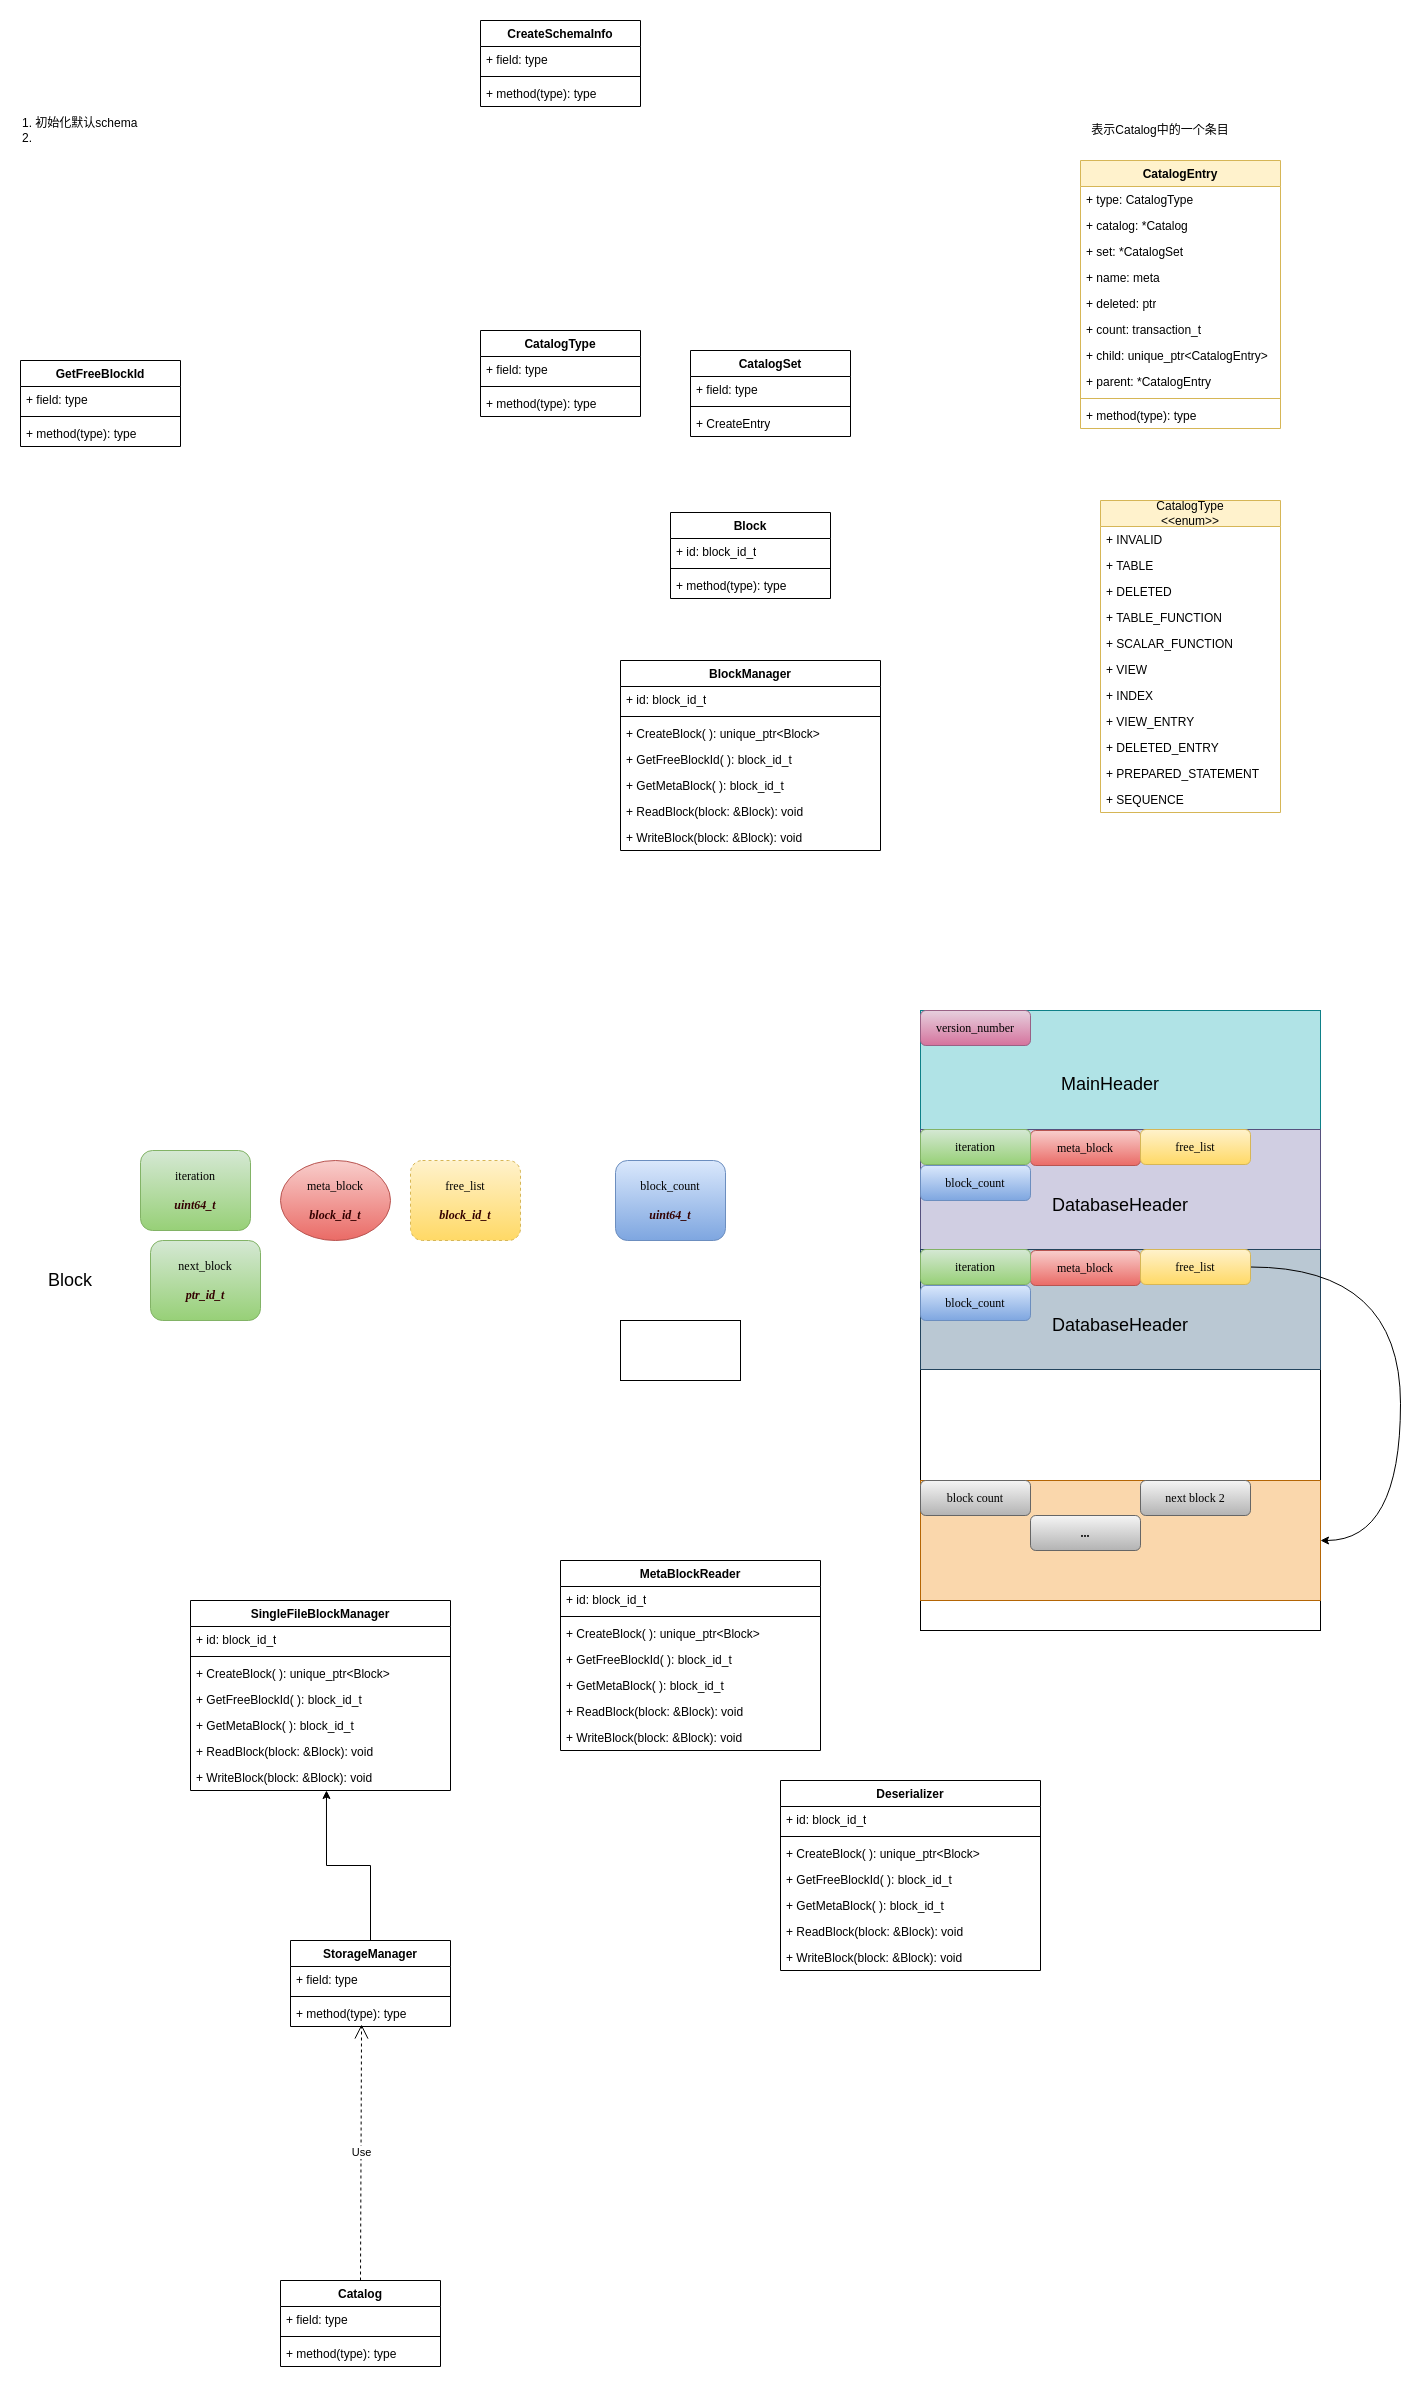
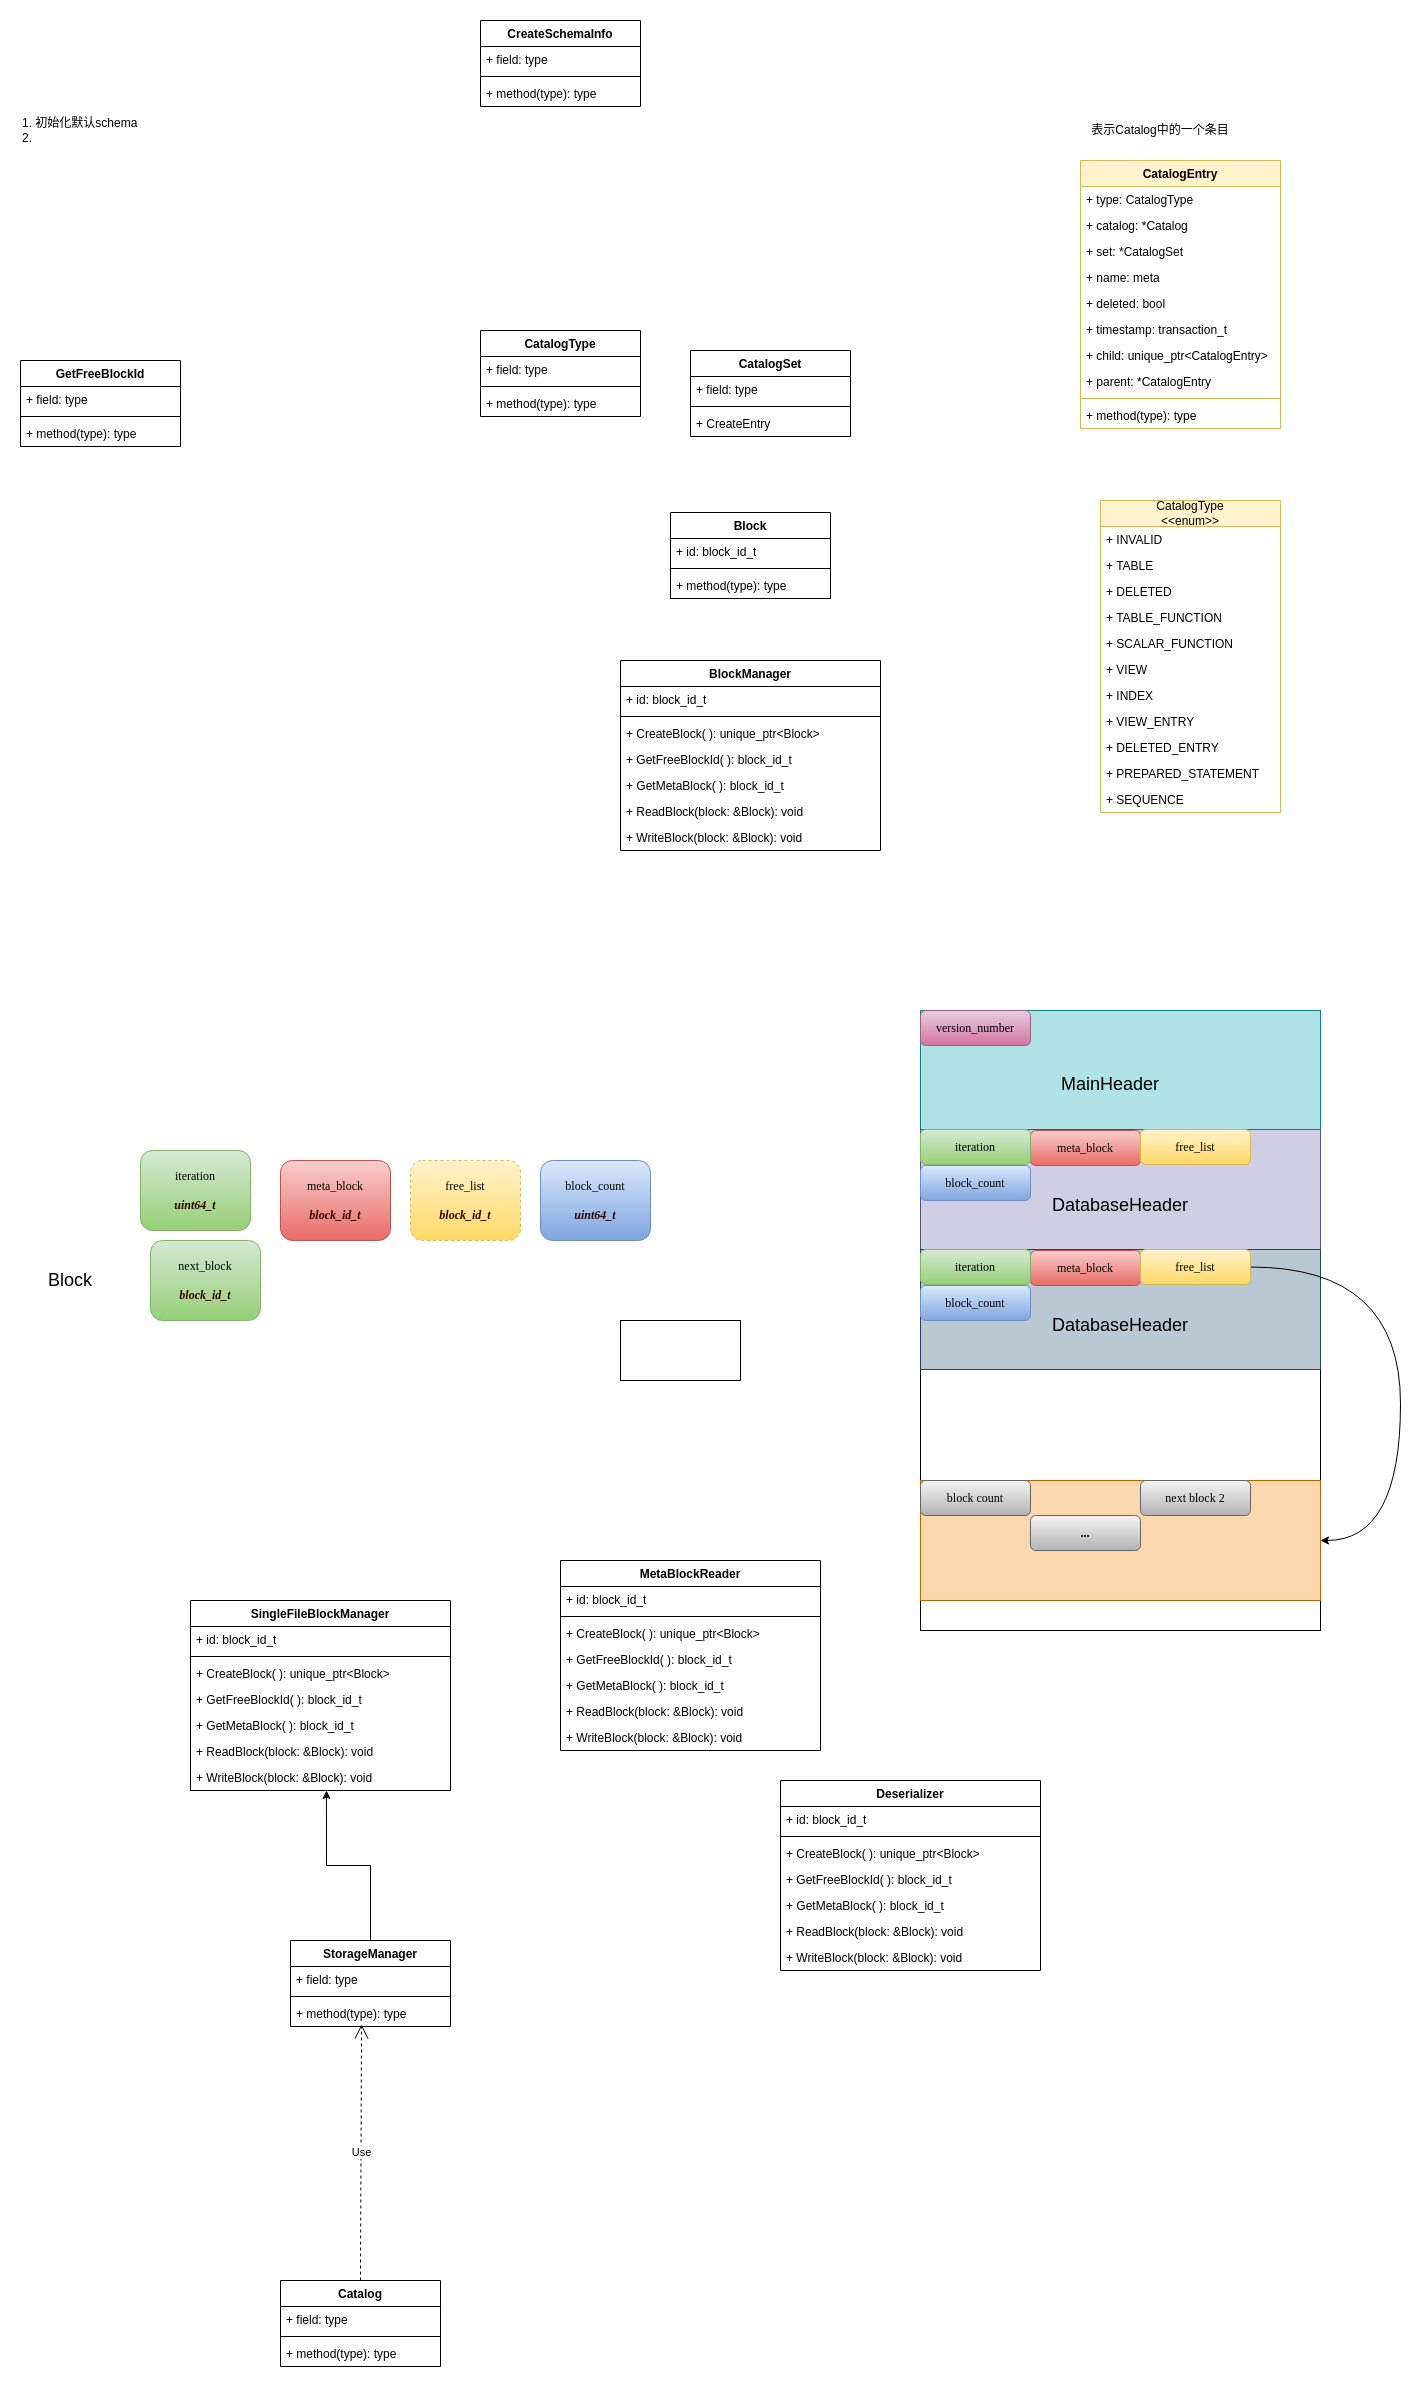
node "+ deleted: ptr": label "+ deleted: ptr" -> "+ deleted: bool"
node "+ count: transaction_t": label "+ count: transaction_t" -> "+ timestamp: transaction_t"
node "meta_block block_id_t": shape ellipse -> rounded rectangle
node "block_count uint64_t": moved (671, 1201) -> (596, 1201)
node "next_block ptr_id_t": label "next_block ptr_id_t" -> "next_block block_id_t"
